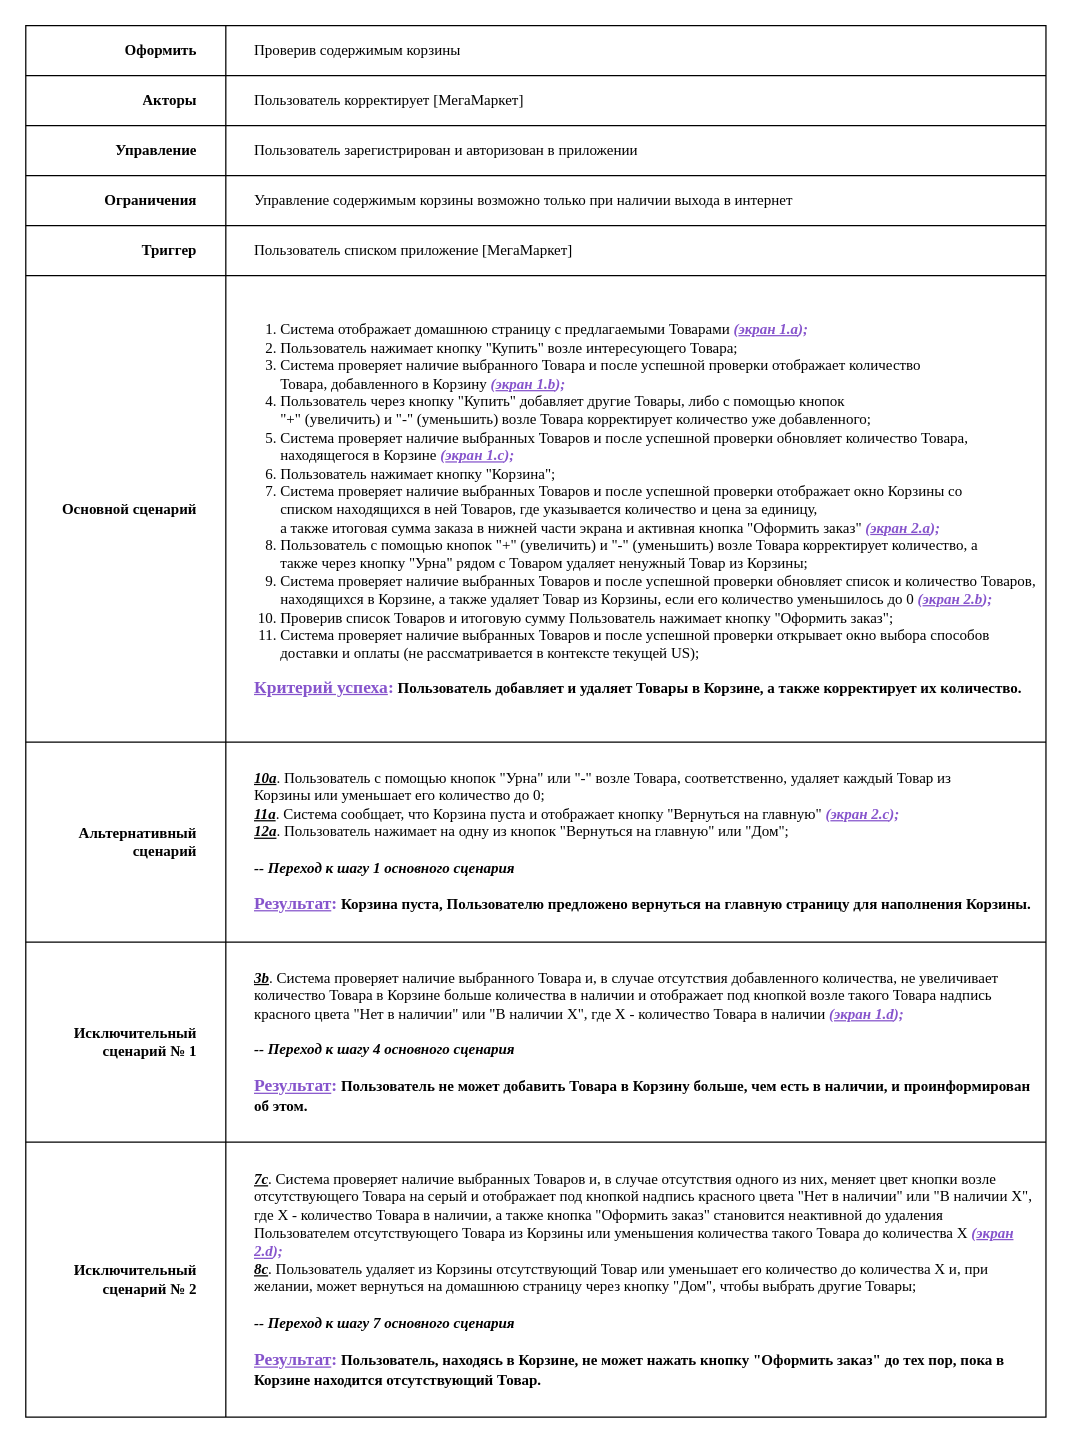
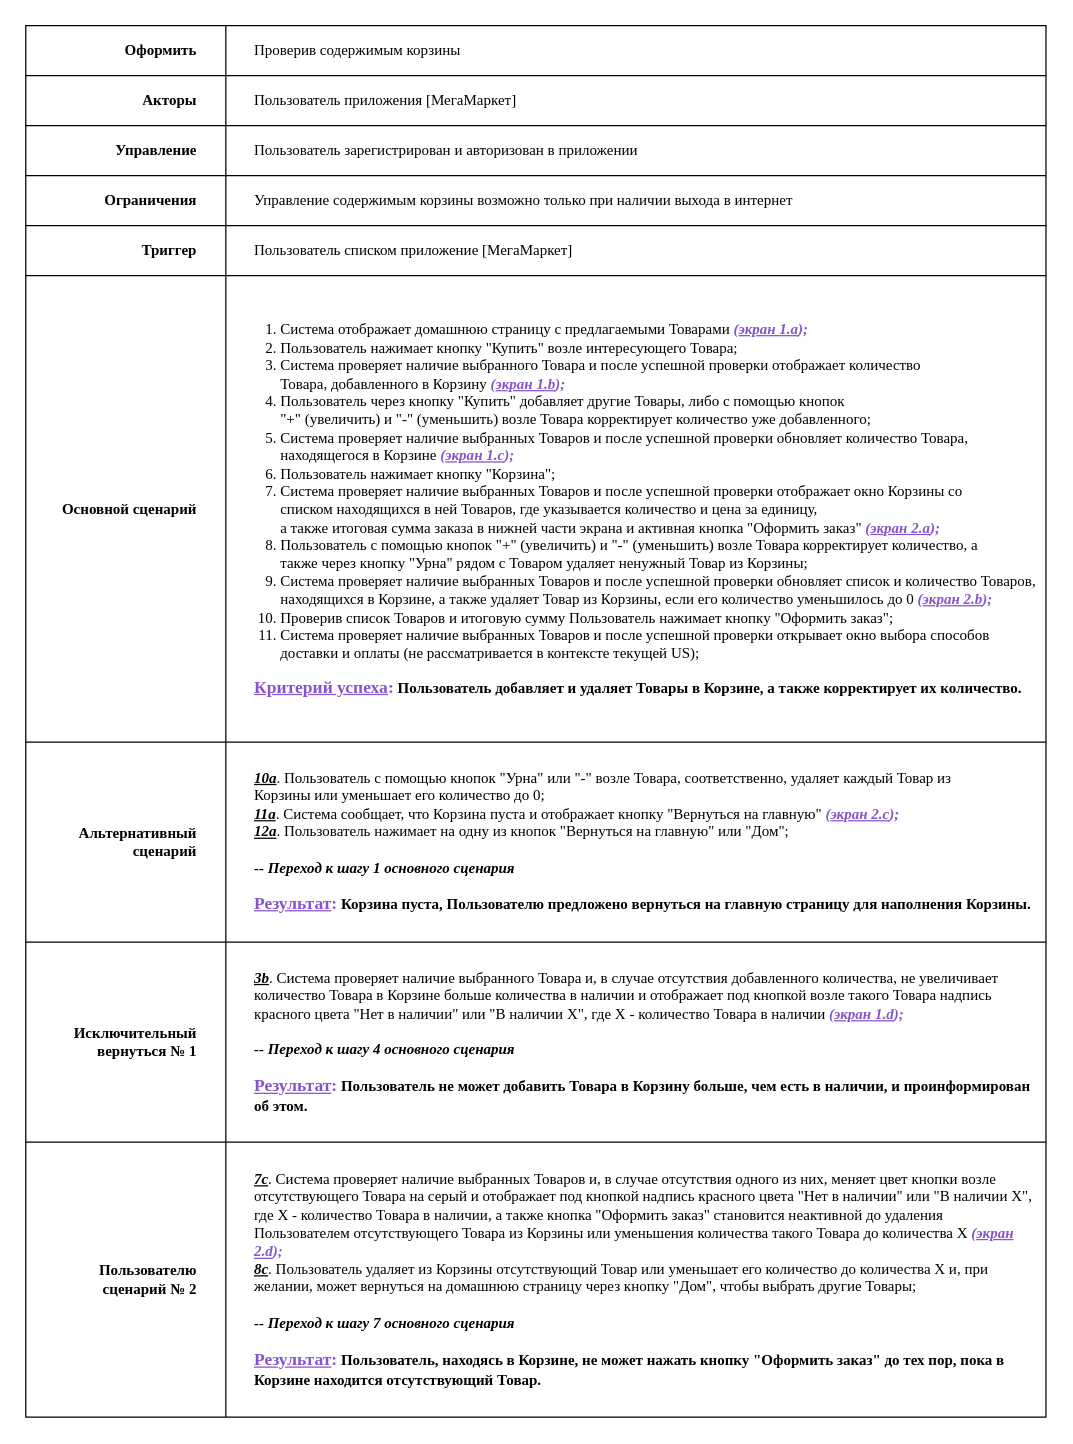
node "Пользователь корректирует [МегаМаркет]": label "Пользователь корректирует [МегаМаркет]" -> "Пользователь приложения [МегаМаркет]"
node "Исключительный сценарий № 1": label "Исключительный сценарий № 1" -> "Исключительный вернуться № 1"
node "Исключительный сценарий № 2": label "Исключительный сценарий № 2" -> "Пользователю сценарий № 2"
